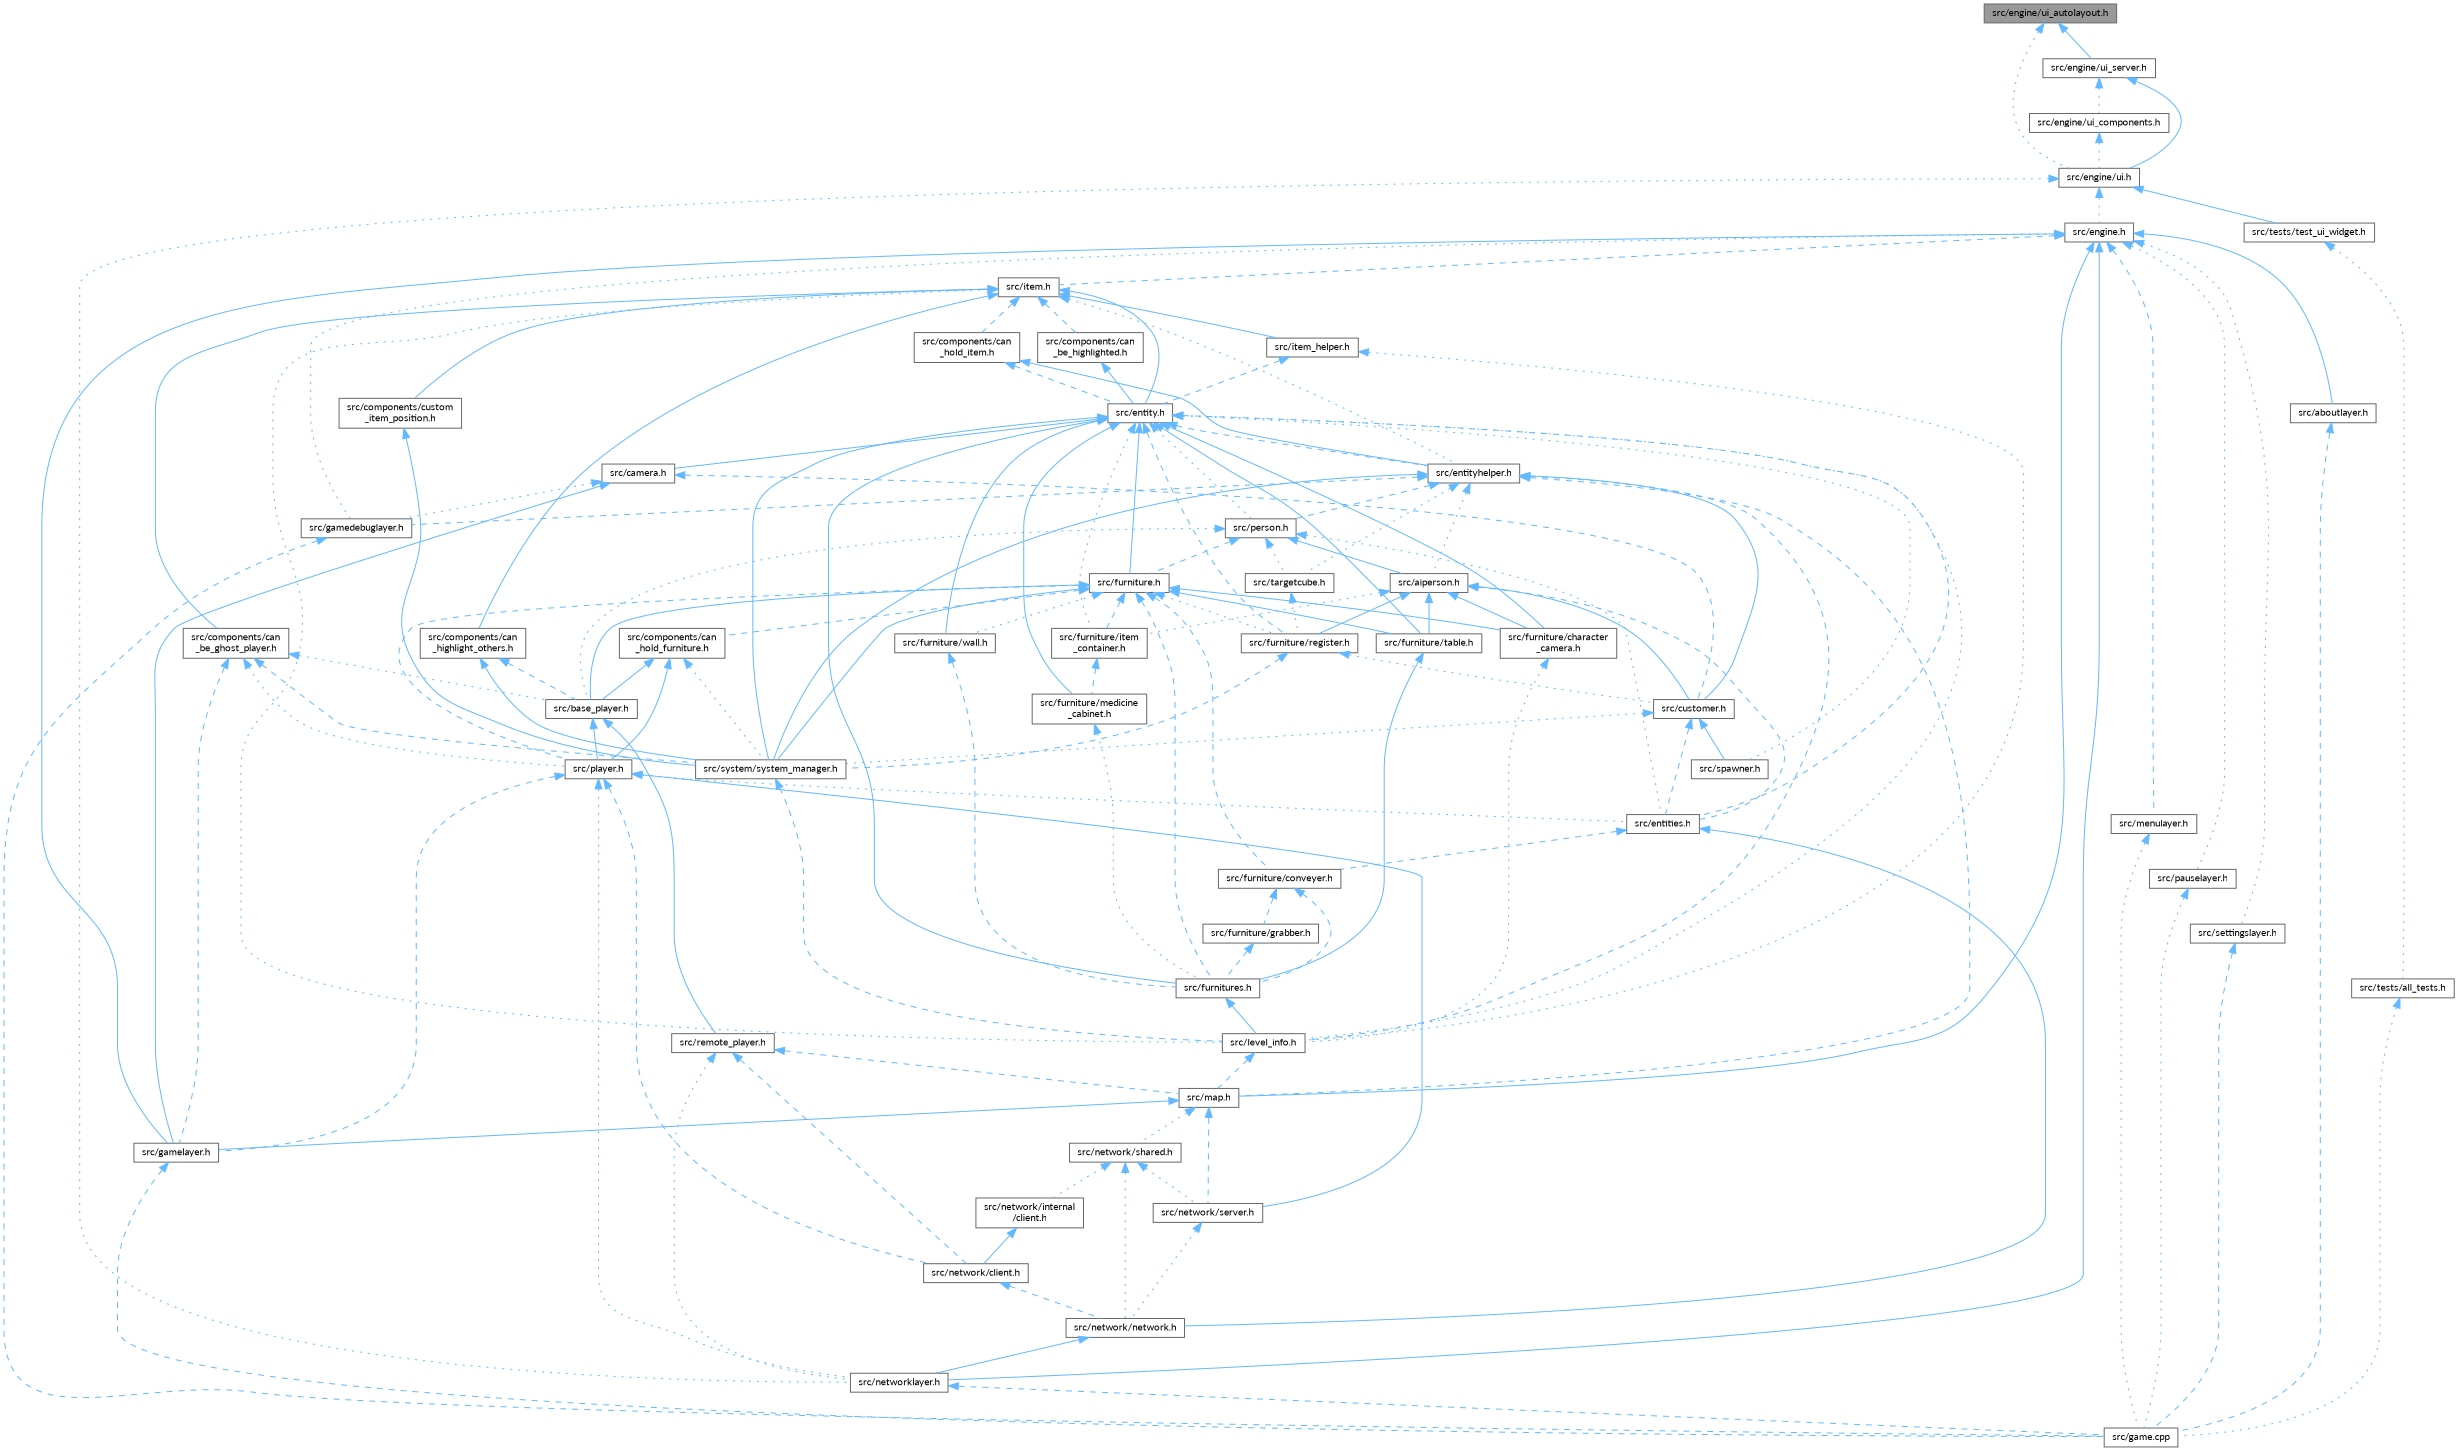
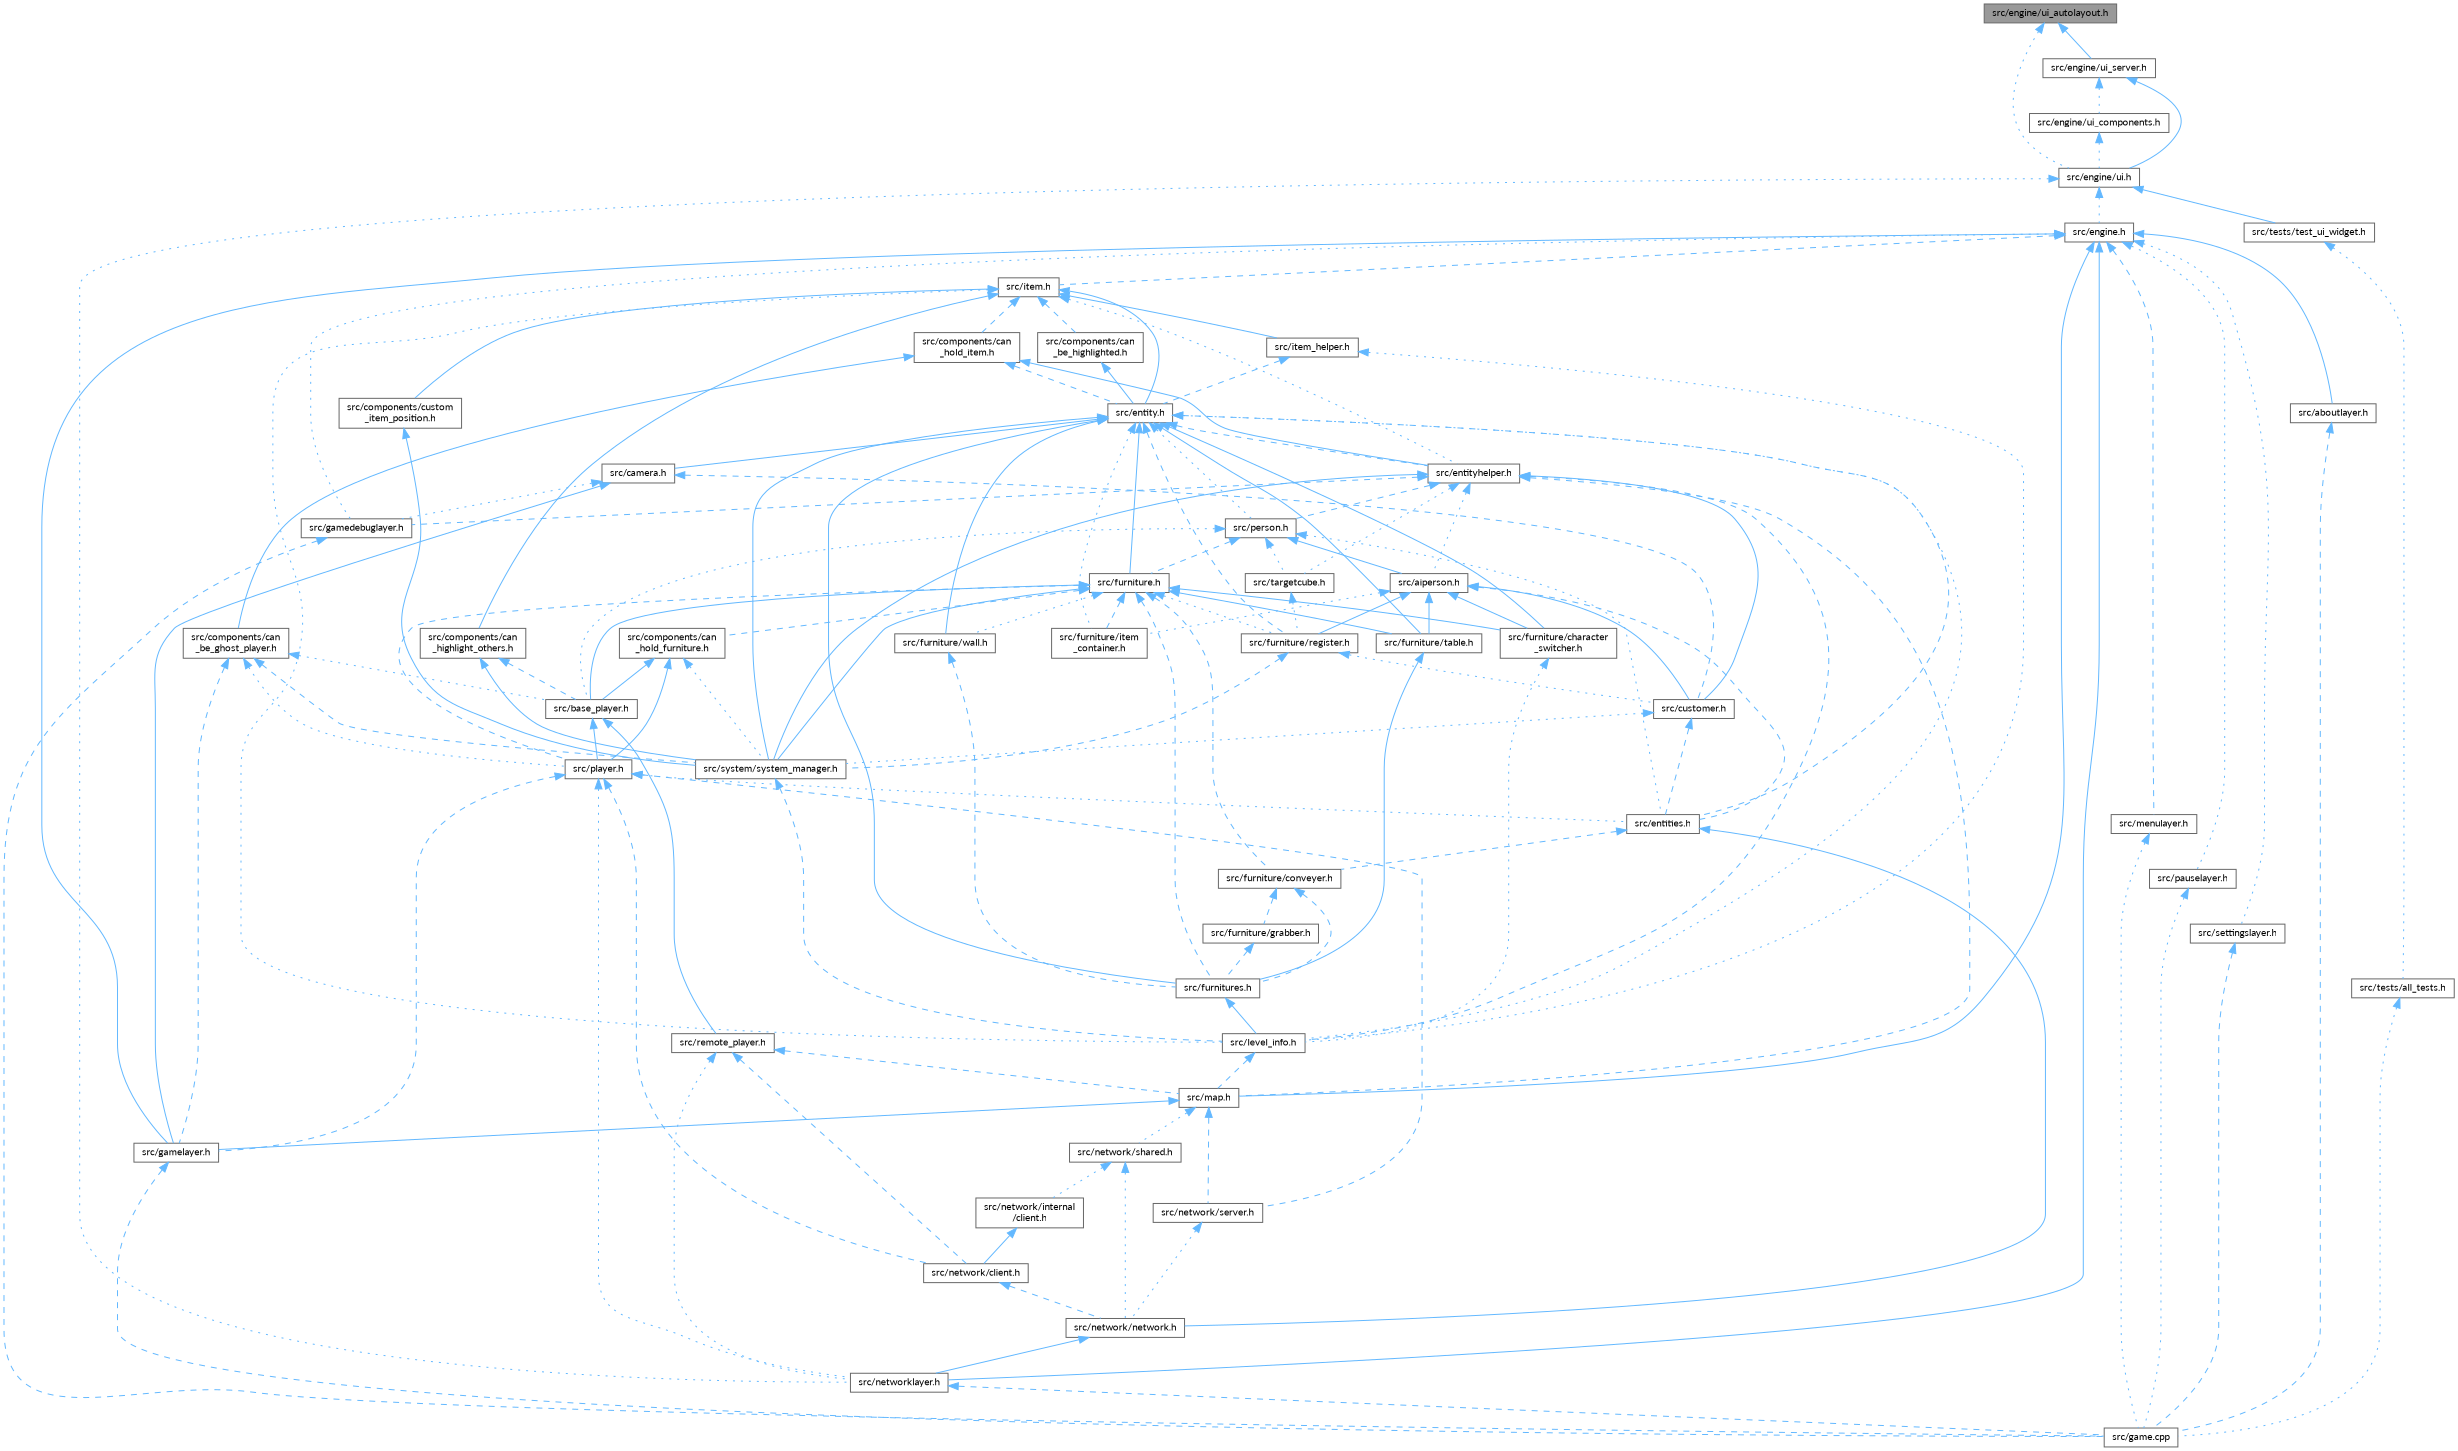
edge "src/components/can _be_ghost_player.h" -> "src/item.h": now "src/components/can _be_ghost_player.h" -> "src/components/can _hold_item.h"
node "src/furniture/character _camera.h": label "src/furniture/character _camera.h" -> "src/furniture/character _switcher.h"
node "src/furniture/medicine _cabinet.h": removed
node "src/spawner.h": removed
edge "src/network/server.h" -> "src/player.h": style solid -> dashed
edge "src/network/server.h" -> "src/network/shared.h": removed
